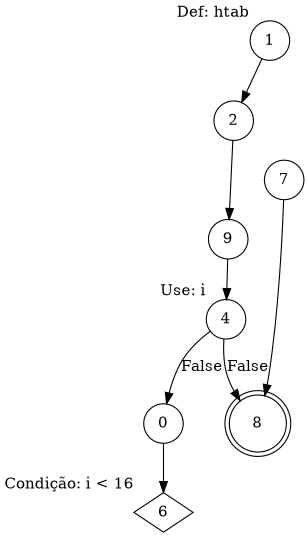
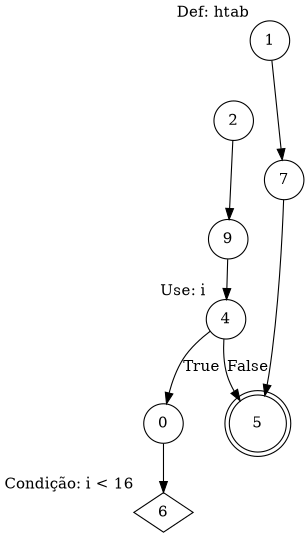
edge "1 Def: htab" -> "2": now "1 Def: htab" -> "7"
edge "4 Use: i" -> "0": label "False" -> "True"
node "8": label "8" -> "5"
